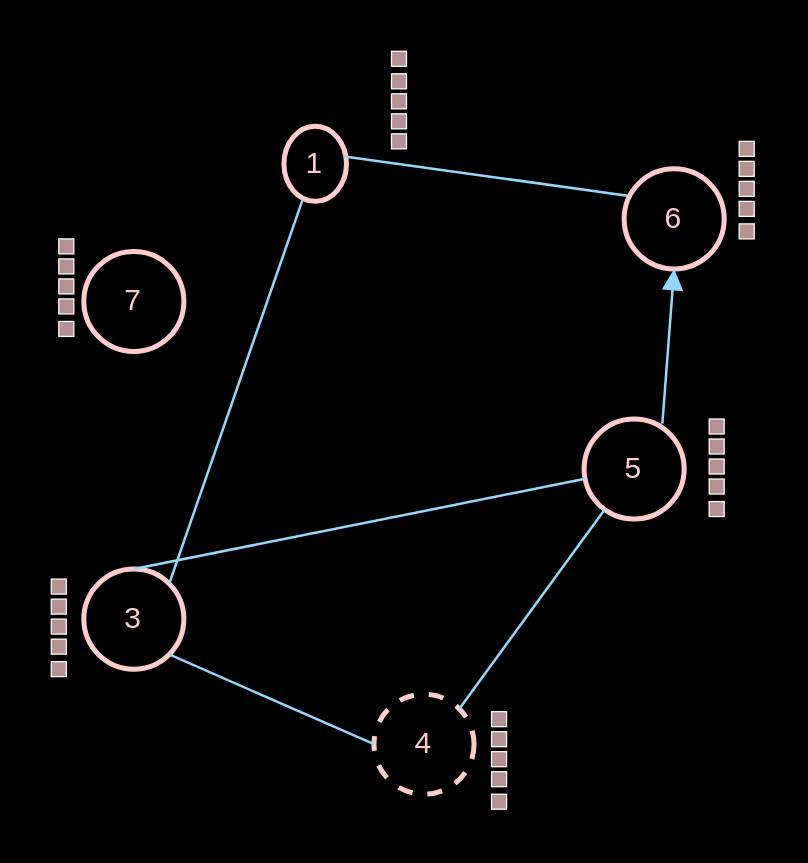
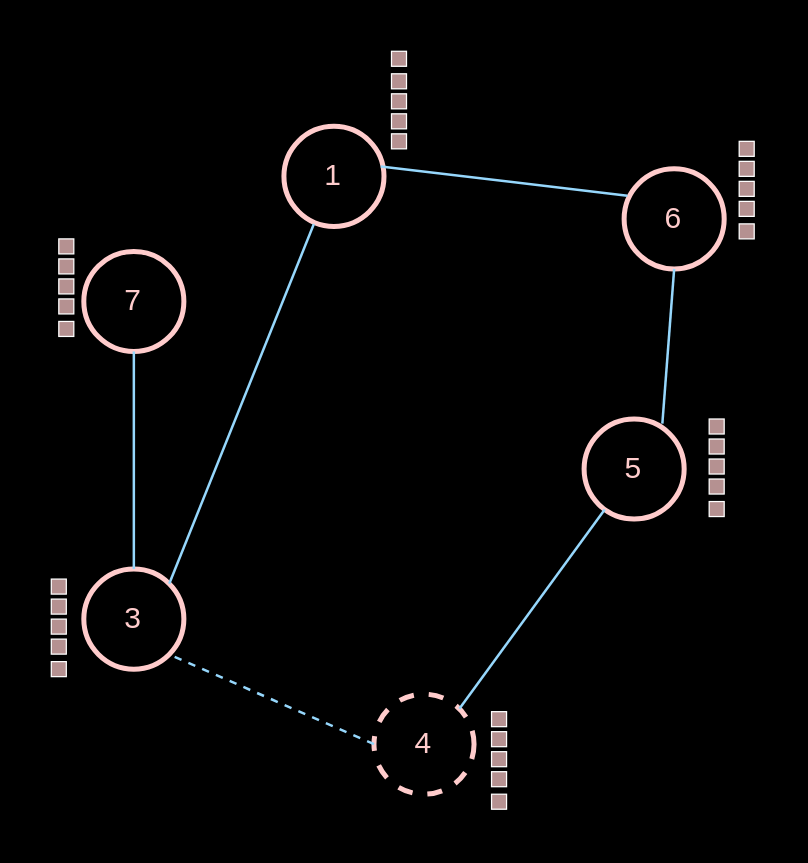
node "1": size 63x75 -> 100x100
edge "5" -> "6": arrowhead block -> none
edge "5" -- "3": now "7" -- "3"
edge "3" -- "4": style solid -> dashed
